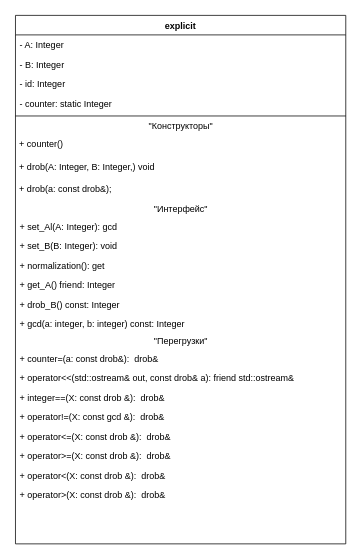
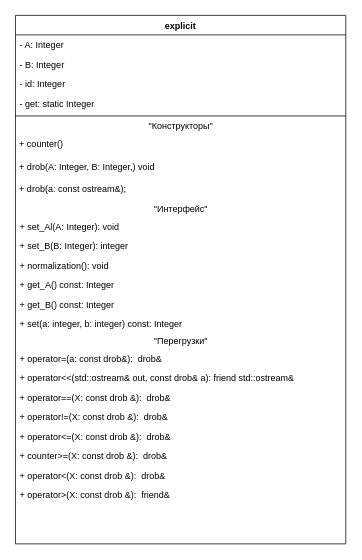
node "- counter: static Integer": label "- counter: static Integer" -> "- get: static Integer"
node "+ drob(a: const drob&);": label "+ drob(a: const drob&);" -> "+ drob(a: const ostream&);"
node "+ set_Al(A: Integer): gcd": label "+ set_Al(A: Integer): gcd" -> "+ set_Al(A: Integer): void"
node "+ set_B(B: Integer): void": label "+ set_B(B: Integer): void" -> "+ set_B(B: Integer): integer"
node "+ normalization(): get": label "+ normalization(): get" -> "+ normalization(): void"
node "+ get_A() friend: Integer": label "+ get_A() friend: Integer" -> "+ get_A() const: Integer"
node "+ drob_B() const: Integer": label "+ drob_B() const: Integer" -> "+ get_B() const: Integer"
node "+ gcd(a: integer, b: integer) const: Integer": label "+ gcd(a: integer, b: integer) const: Integer" -> "+ set(a: integer, b: integer) const: Integer"
node "+ counter=(a: const drob&): drob&": label "+ counter=(a: const drob&): drob&" -> "+ operator=(a: const drob&): drob&"
node "+ integer==(X: const drob &): drob&": label "+ integer==(X: const drob &): drob&" -> "+ operator==(X: const drob &): drob&"
node "+ operator!=(X: const gcd &): drob&": label "+ operator!=(X: const gcd &): drob&" -> "+ operator!=(X: const drob &): drob&"
node "+ operator>=(X: const drob &): drob&": label "+ operator>=(X: const drob &): drob&" -> "+ counter>=(X: const drob &): drob&"
node "+ operator>(X: const drob &): drob&": label "+ operator>(X: const drob &): drob&" -> "+ operator>(X: const drob &): friend&"
